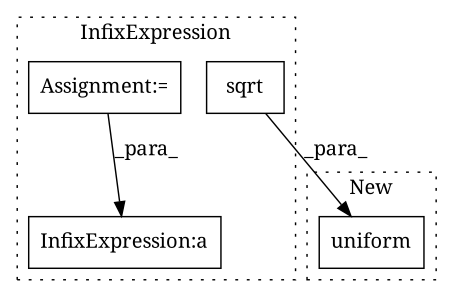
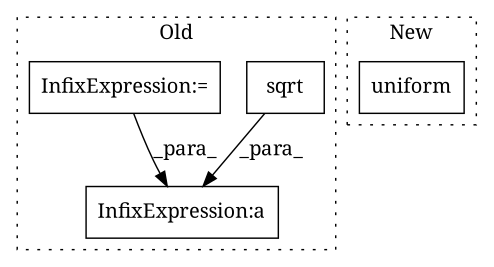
cluster "InfixExpression": label "InfixExpression" -> "Old"
node "Assignment:=": label "Assignment:=" -> "InfixExpression:="
edge "sqrt" -> "uniform": now "sqrt" -> "InfixExpression:a"
